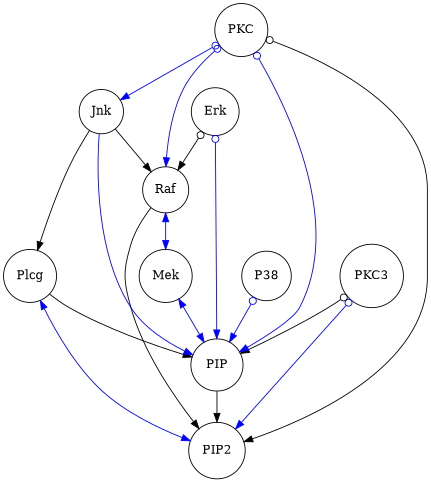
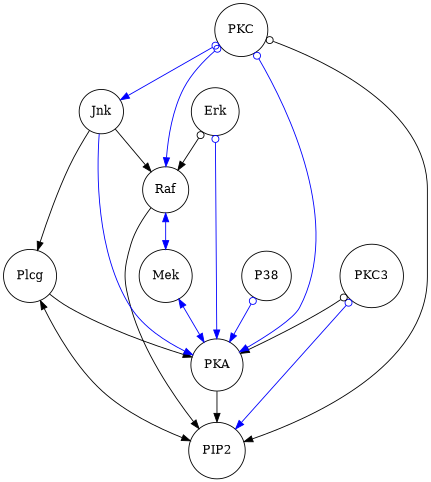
node "PIP": label "PIP" -> "PKA"
edge "Plcg" -- "PIP2": color blue -> black
